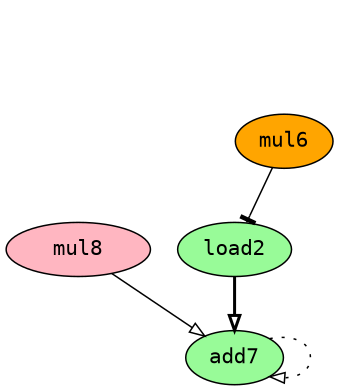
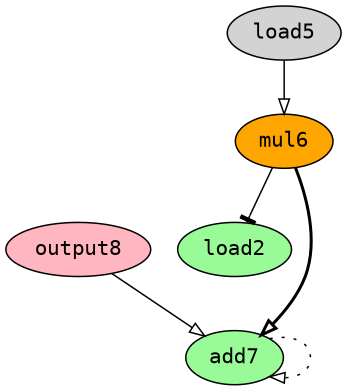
node "load5": added
node "mul8": label "mul8" -> "output8"
edge "load2" -> "add7": now "mul6" -> "add7"
